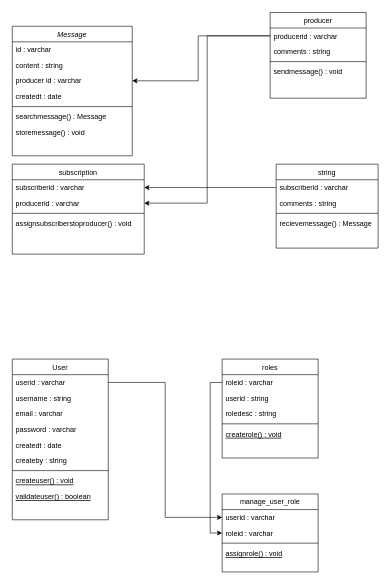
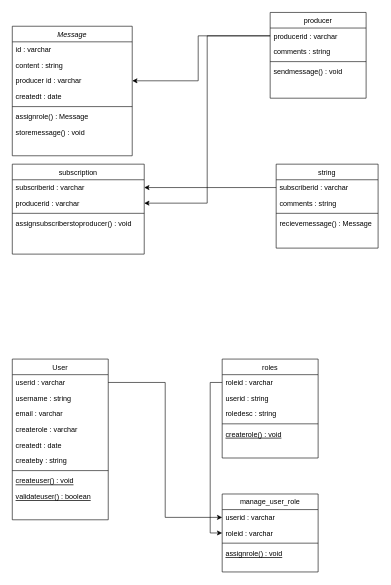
node "searchmessage() : Message": label "searchmessage() : Message" -> "assignrole() : Message"
node "password : varchar": label "password : varchar" -> "createrole : varchar"
